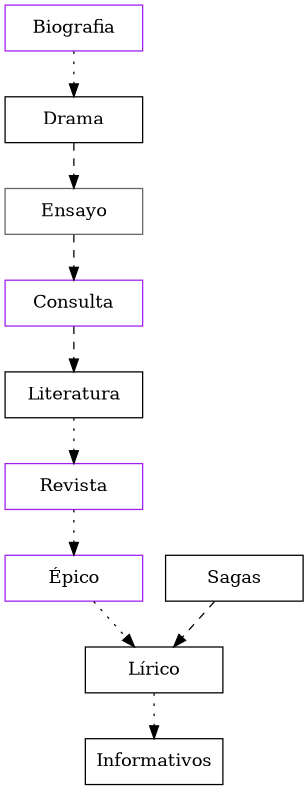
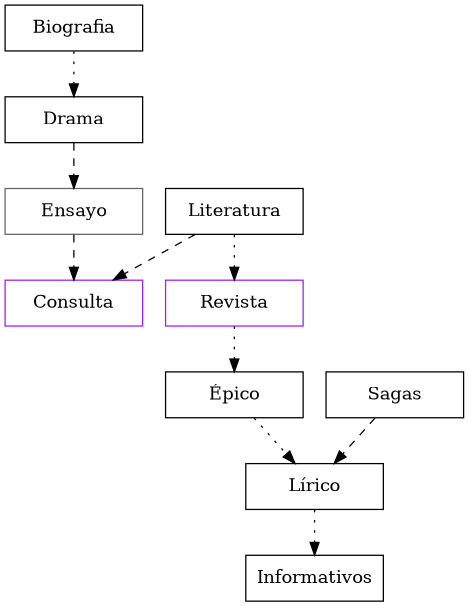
node "Biografia": color purple -> black
edge "Consulta" -> "Literatura": reversed
node "Épico": color purple -> black
